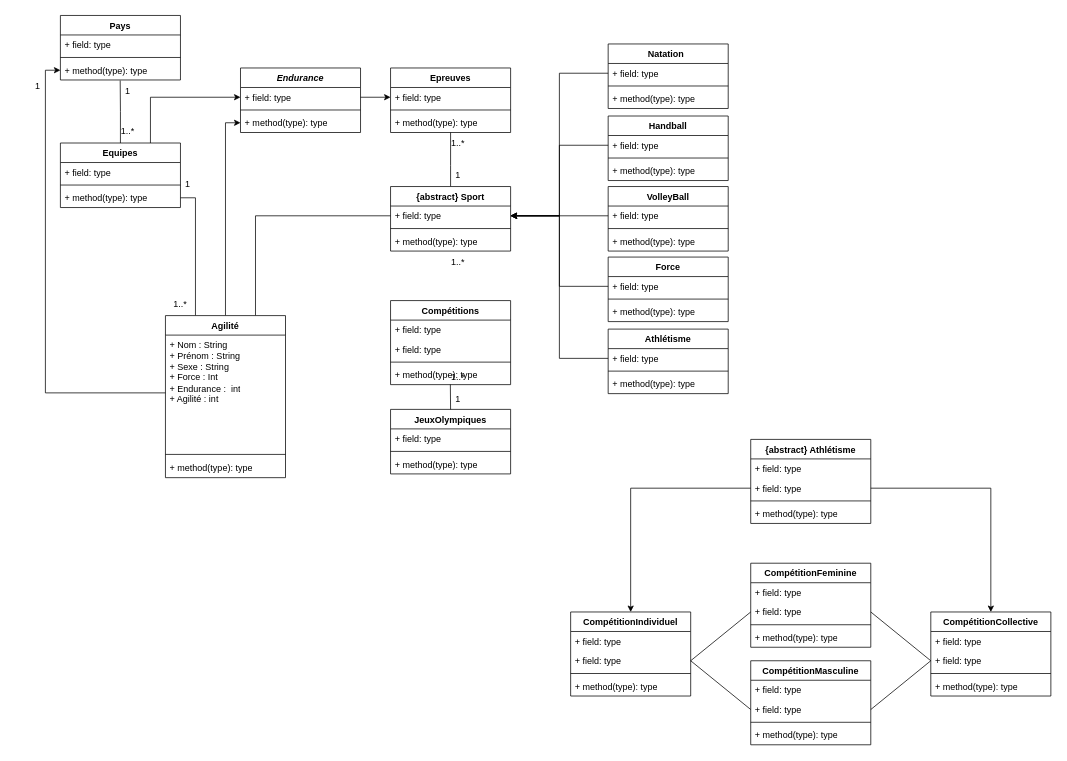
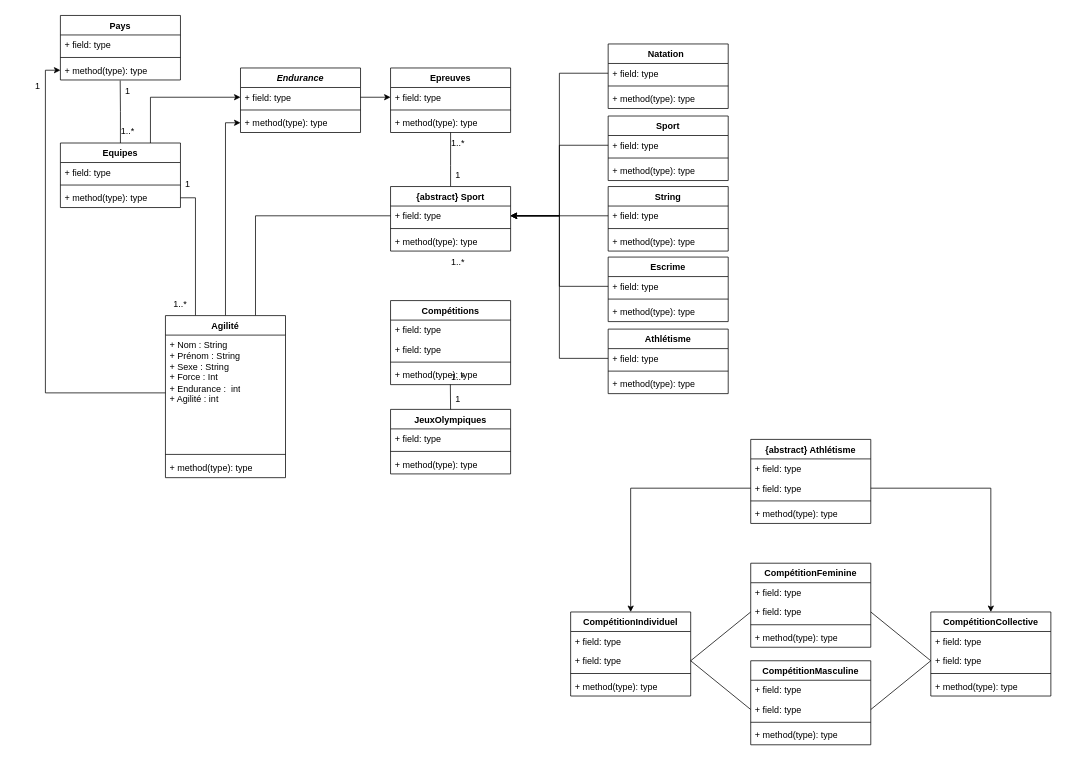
node "Handball": label "Handball" -> "Sport"
node "VolleyBall": label "VolleyBall" -> "String"
node "Force": label "Force" -> "Escrime"
